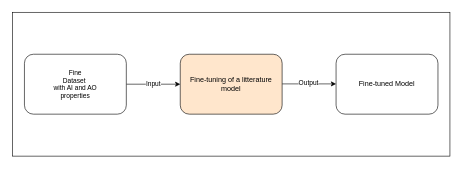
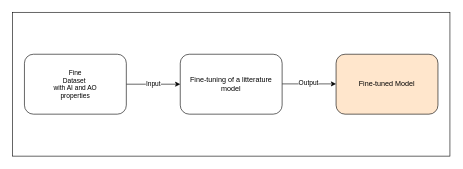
node "Fine-tuning of a litterature model": fillcolor #ffe6cc -> #ffffff
node "Fine-tuned Model": fillcolor #ffffff -> #ffe6cc
